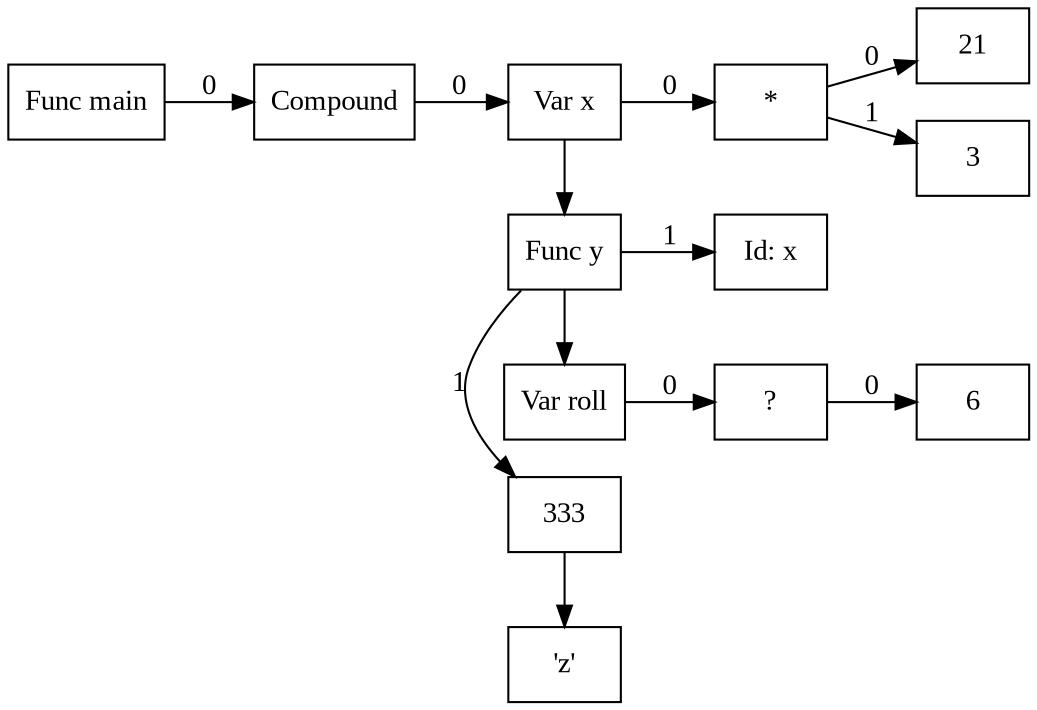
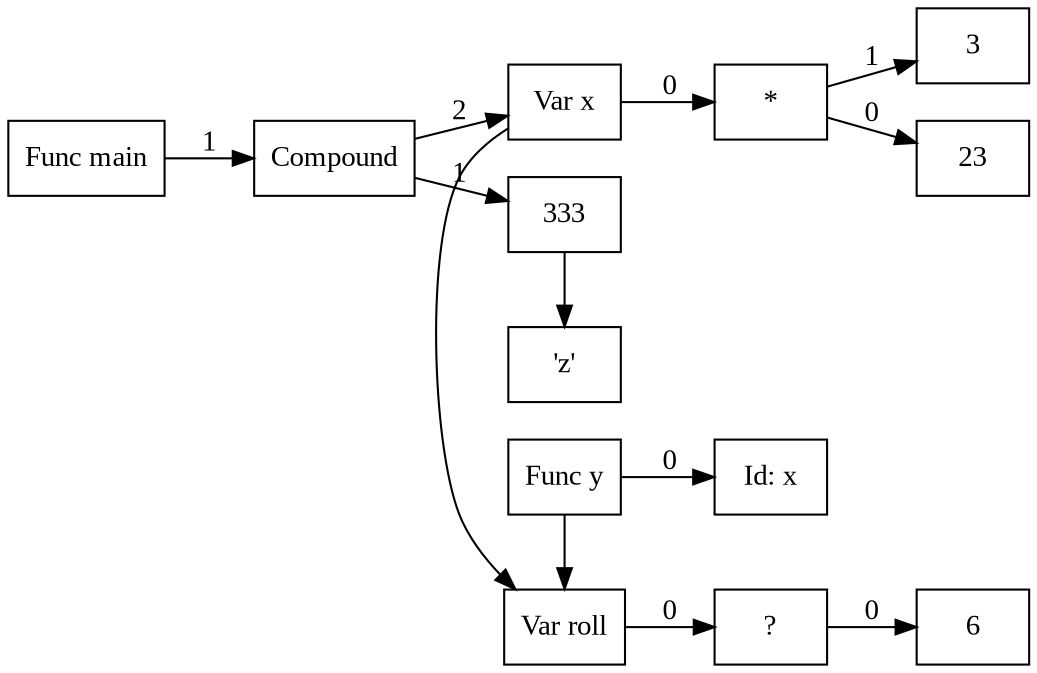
node "21": label "21" -> "23"
edge "Func main" -> "Compound": label "0" -> "1"
edge "Compound" -> "Var x": label "0" -> "2"
edge "Var x" -> "Func y": now "Var x" -> "Var roll"
edge "Func y" -> "Id: x": label "1" -> "0"
edge "Func y" -> "333": now "Compound" -> "333"
